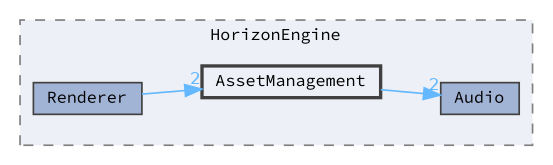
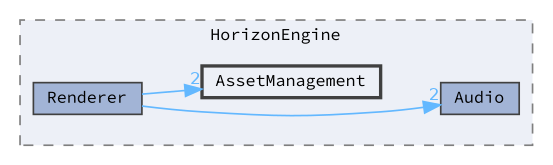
edge "AssetManagement" -> "Audio": now "Renderer" -> "Audio"
